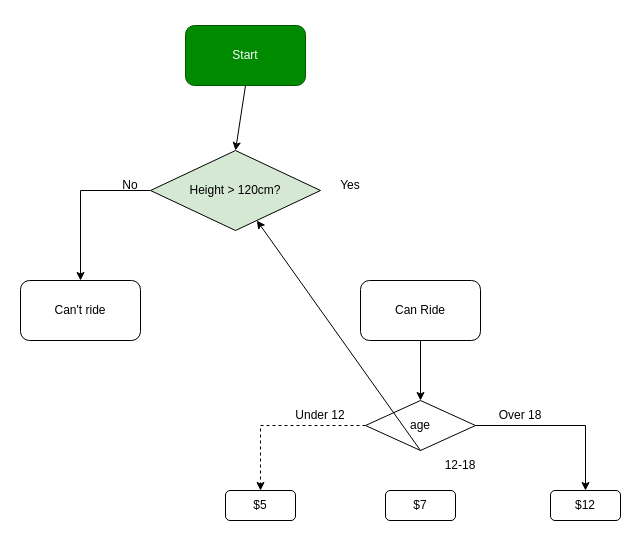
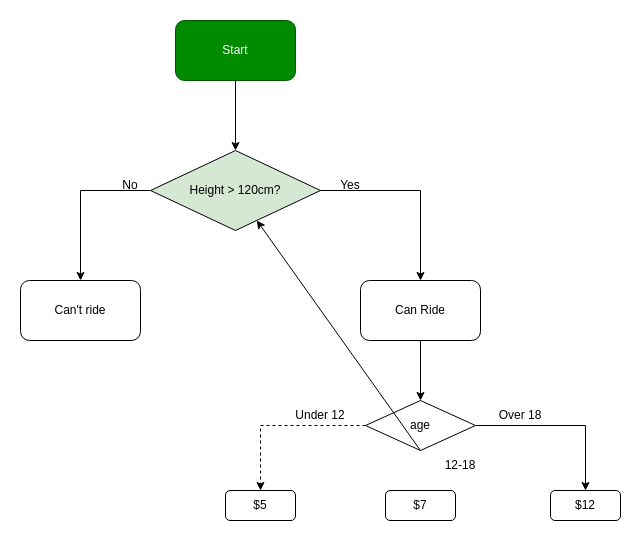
node "Start": moved (246, 56) -> (236, 51)
edge "Height > 120cm?" -> "Can Ride": added
